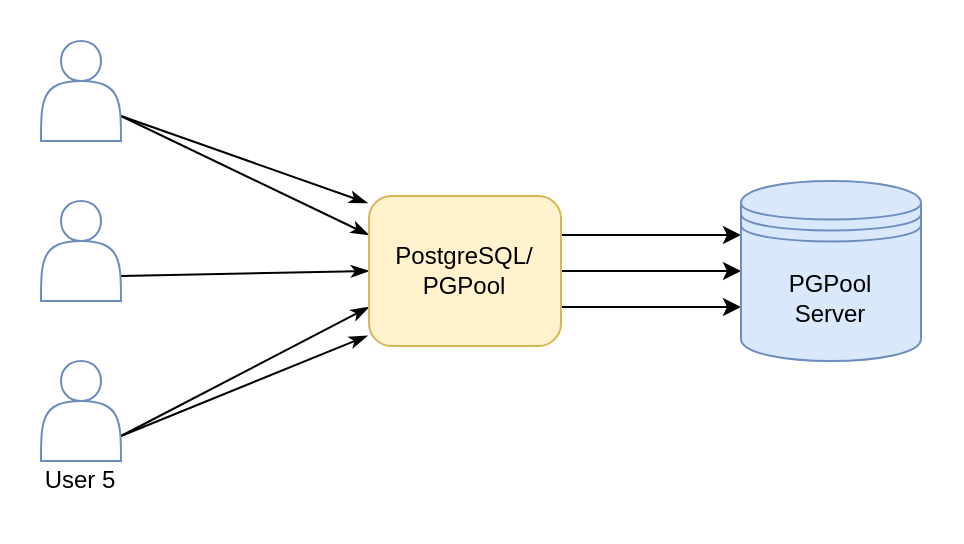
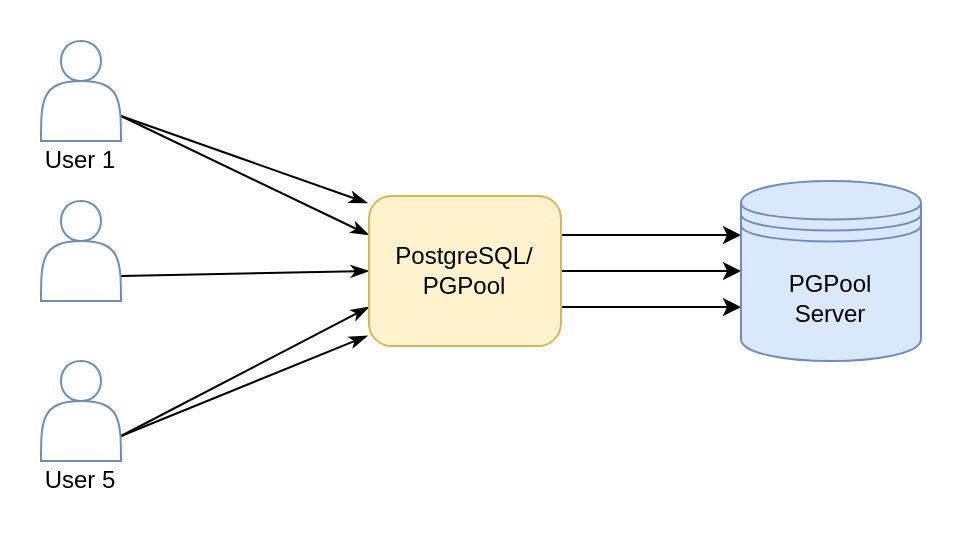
node "User 1": added
